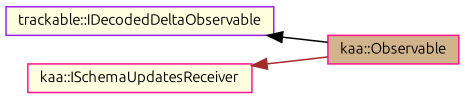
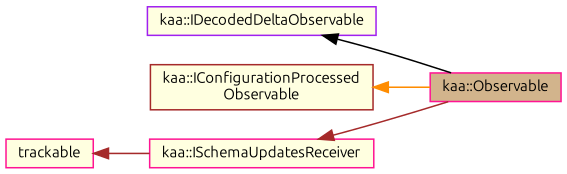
node "trackable::IDecodedDeltaObservable": label "trackable::IDecodedDeltaObservable" -> "kaa::IDecodedDeltaObservable"
node "kaa::IConfigurationProcessed Observable": added
node "trackable": added
